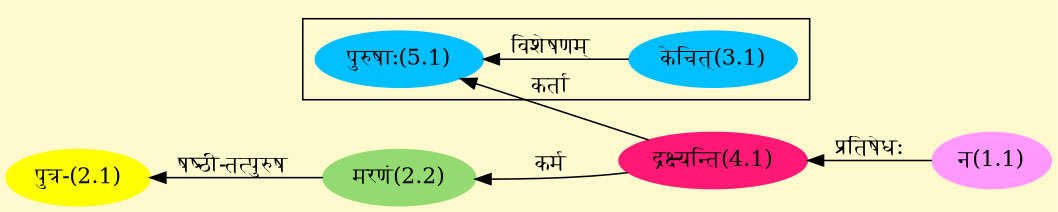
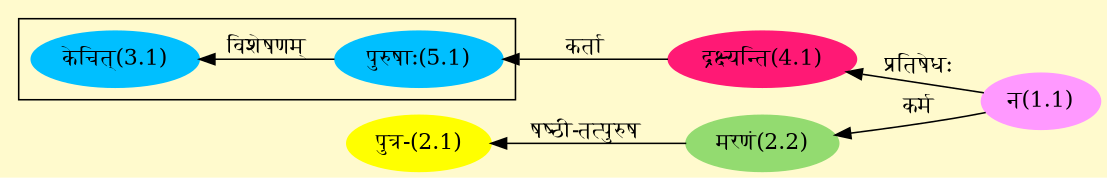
edge "केचित्(3.1)" -> "पुरुषाः(5.1)": reversed
edge "द्रक्ष्यन्ति(4.1)" -> "मरणं(2.2)": now "न(1.1)" -> "मरणं(2.2)"
